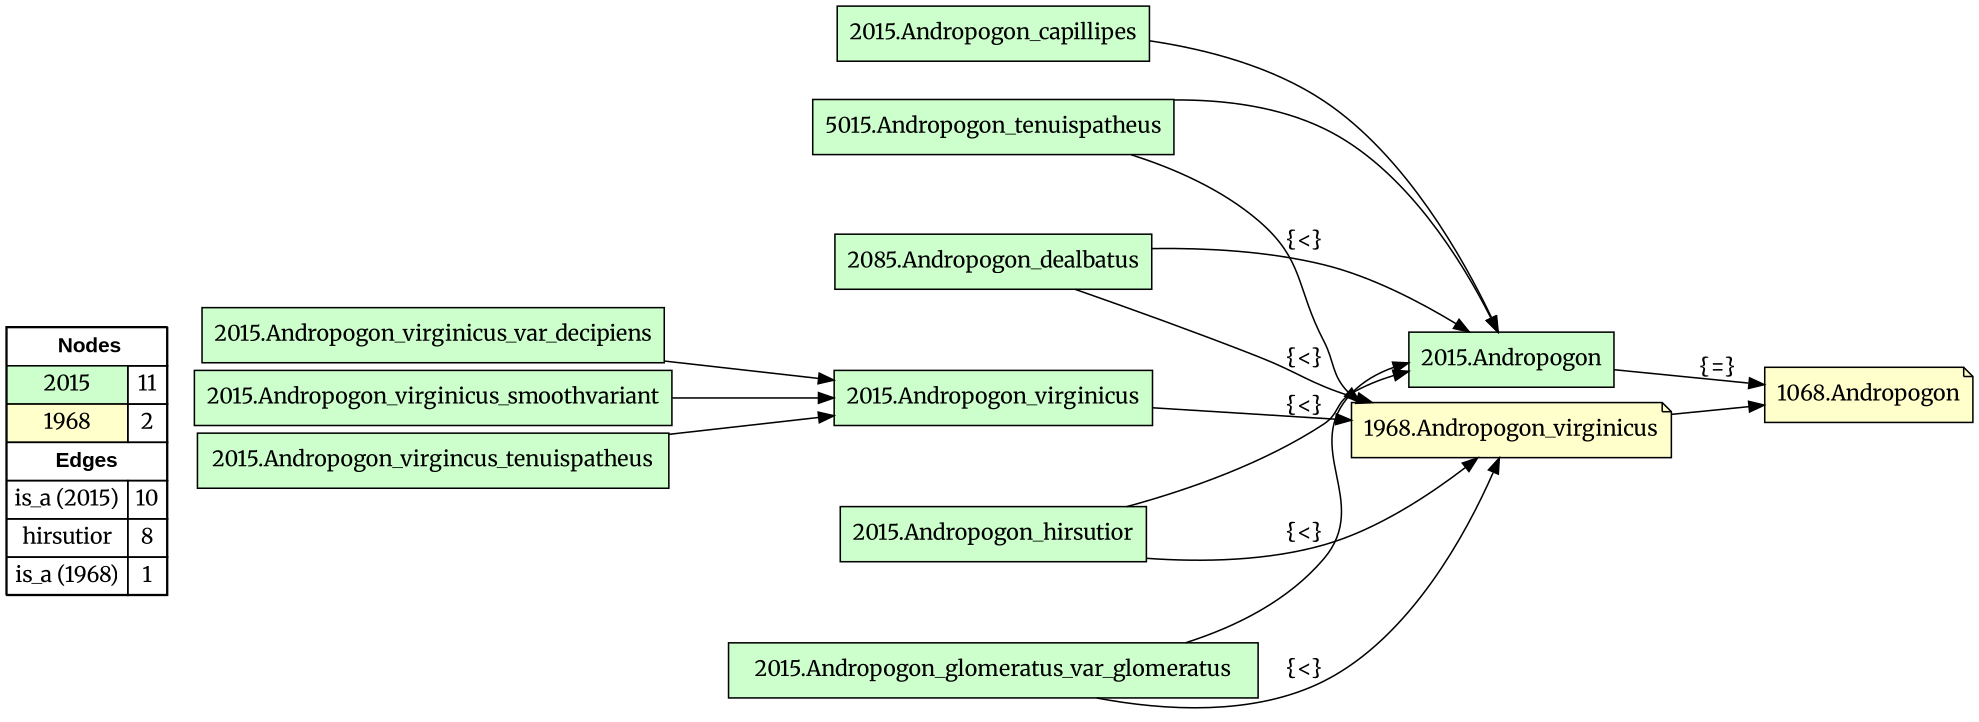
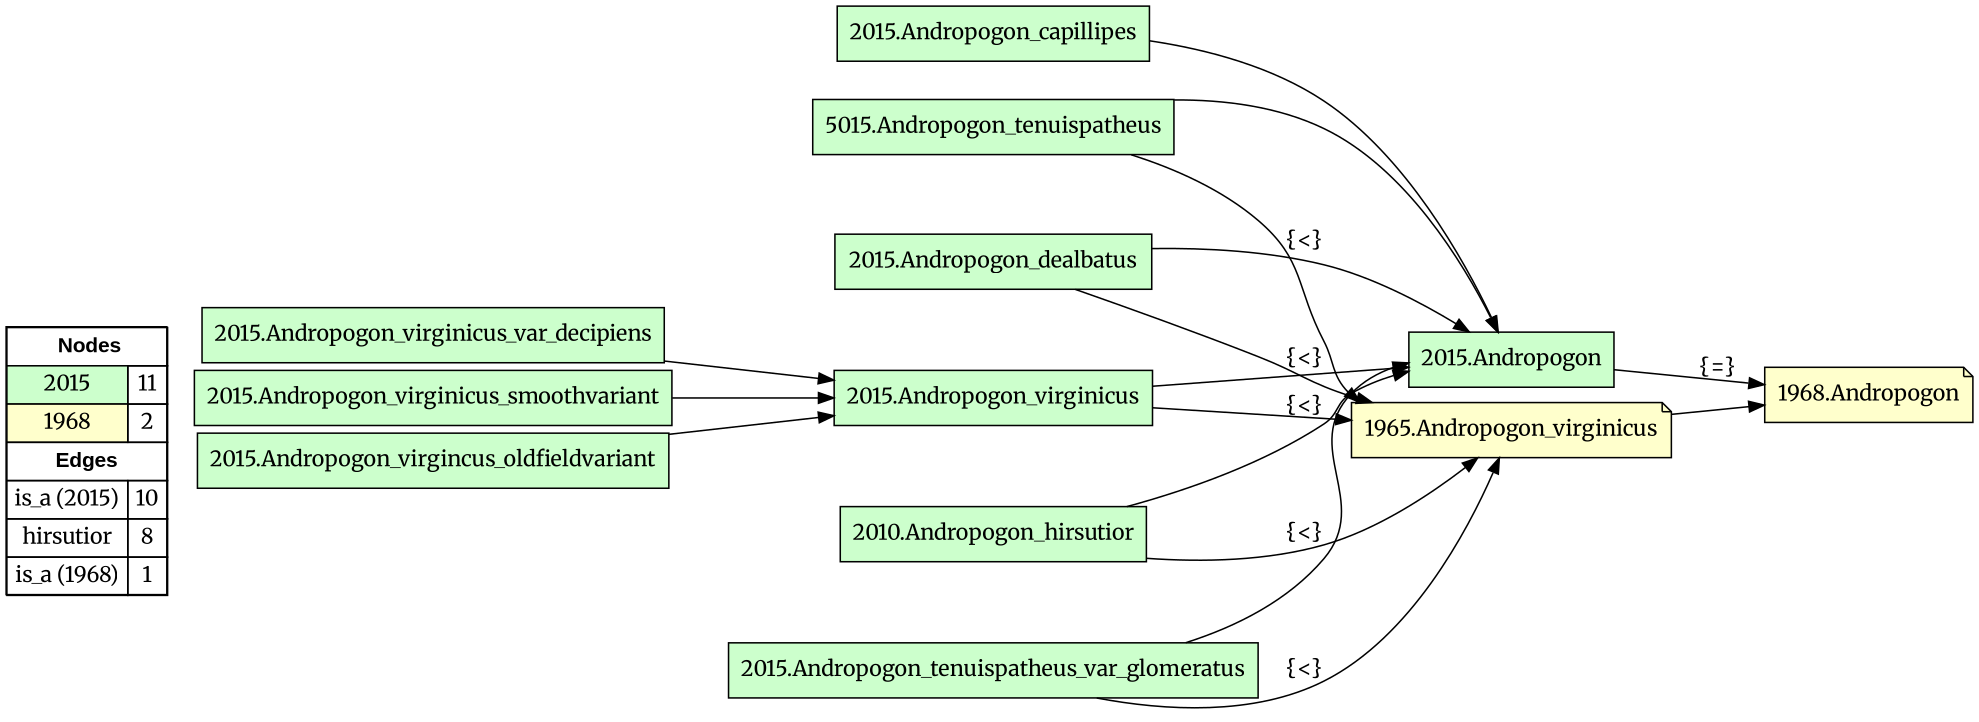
node "2085.Andropogon_dealbatus": label "2085.Andropogon_dealbatus" -> "2015.Andropogon_dealbatus"
edge "2015.Andropogon_virginicus" -> "2015.Andropogon": added
node "1068.Andropogon": label "1068.Andropogon" -> "1968.Andropogon"
node "1968.Andropogon_virginicus": label "1968.Andropogon_virginicus" -> "1965.Andropogon_virginicus"
node "2015.Andropogon_virgincus_tenuispatheus": label "2015.Andropogon_virgincus_tenuispatheus" -> "2015.Andropogon_virgincus_oldfieldvariant"
node "2015.Andropogon_hirsutior": label "2015.Andropogon_hirsutior" -> "2010.Andropogon_hirsutior"
node "2015.Andropogon_glomeratus_var_glomeratus": label "2015.Andropogon_glomeratus_var_glomeratus" -> "2015.Andropogon_tenuispatheus_var_glomeratus"
